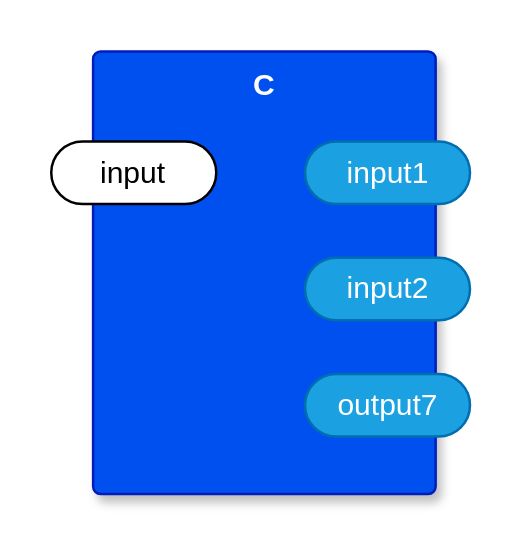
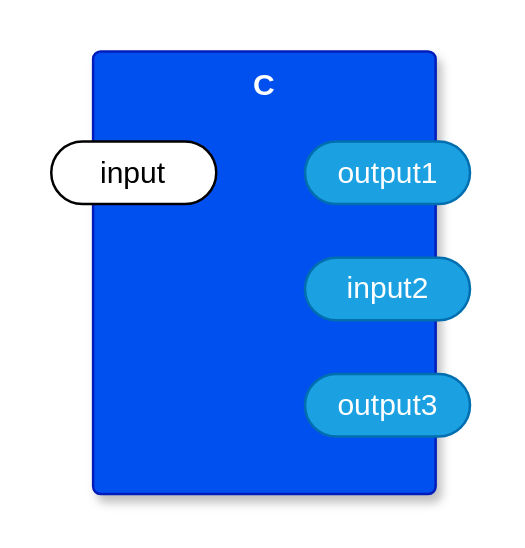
node "input1": label "input1" -> "output1"
node "output7": label "output7" -> "output3"
